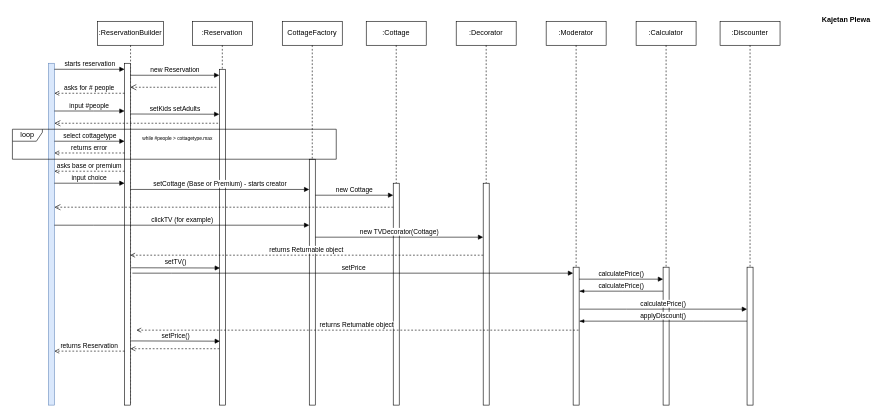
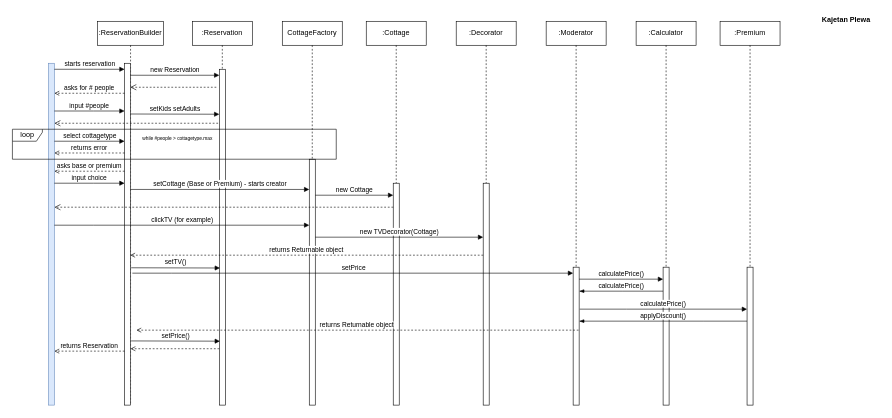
node ":Discounter": label ":Discounter" -> ":Premium"
